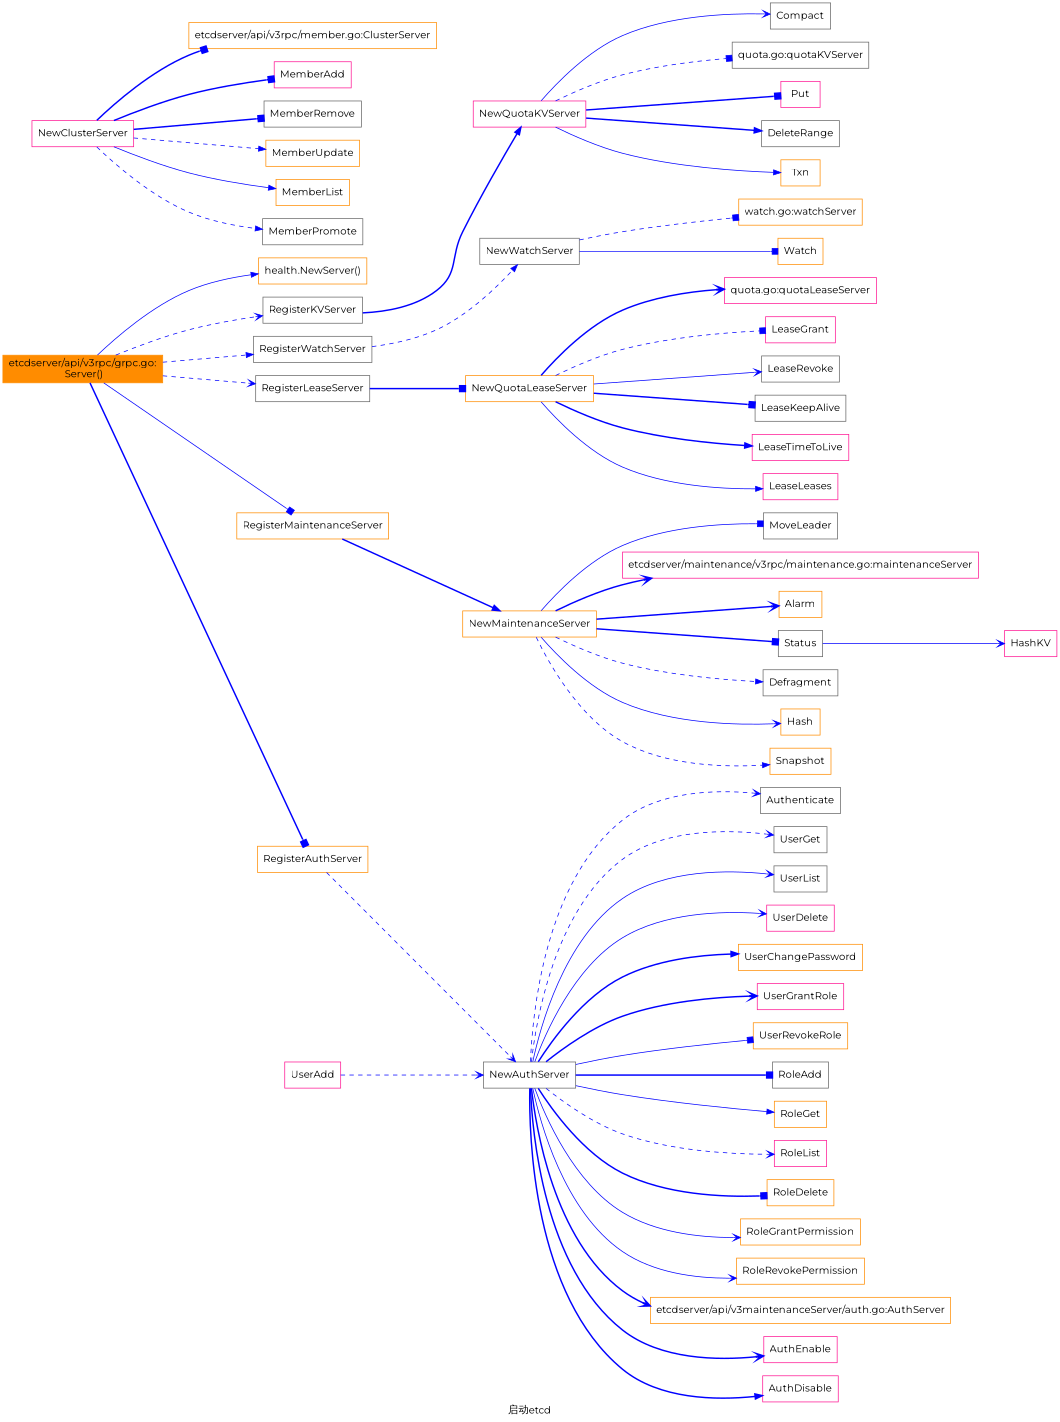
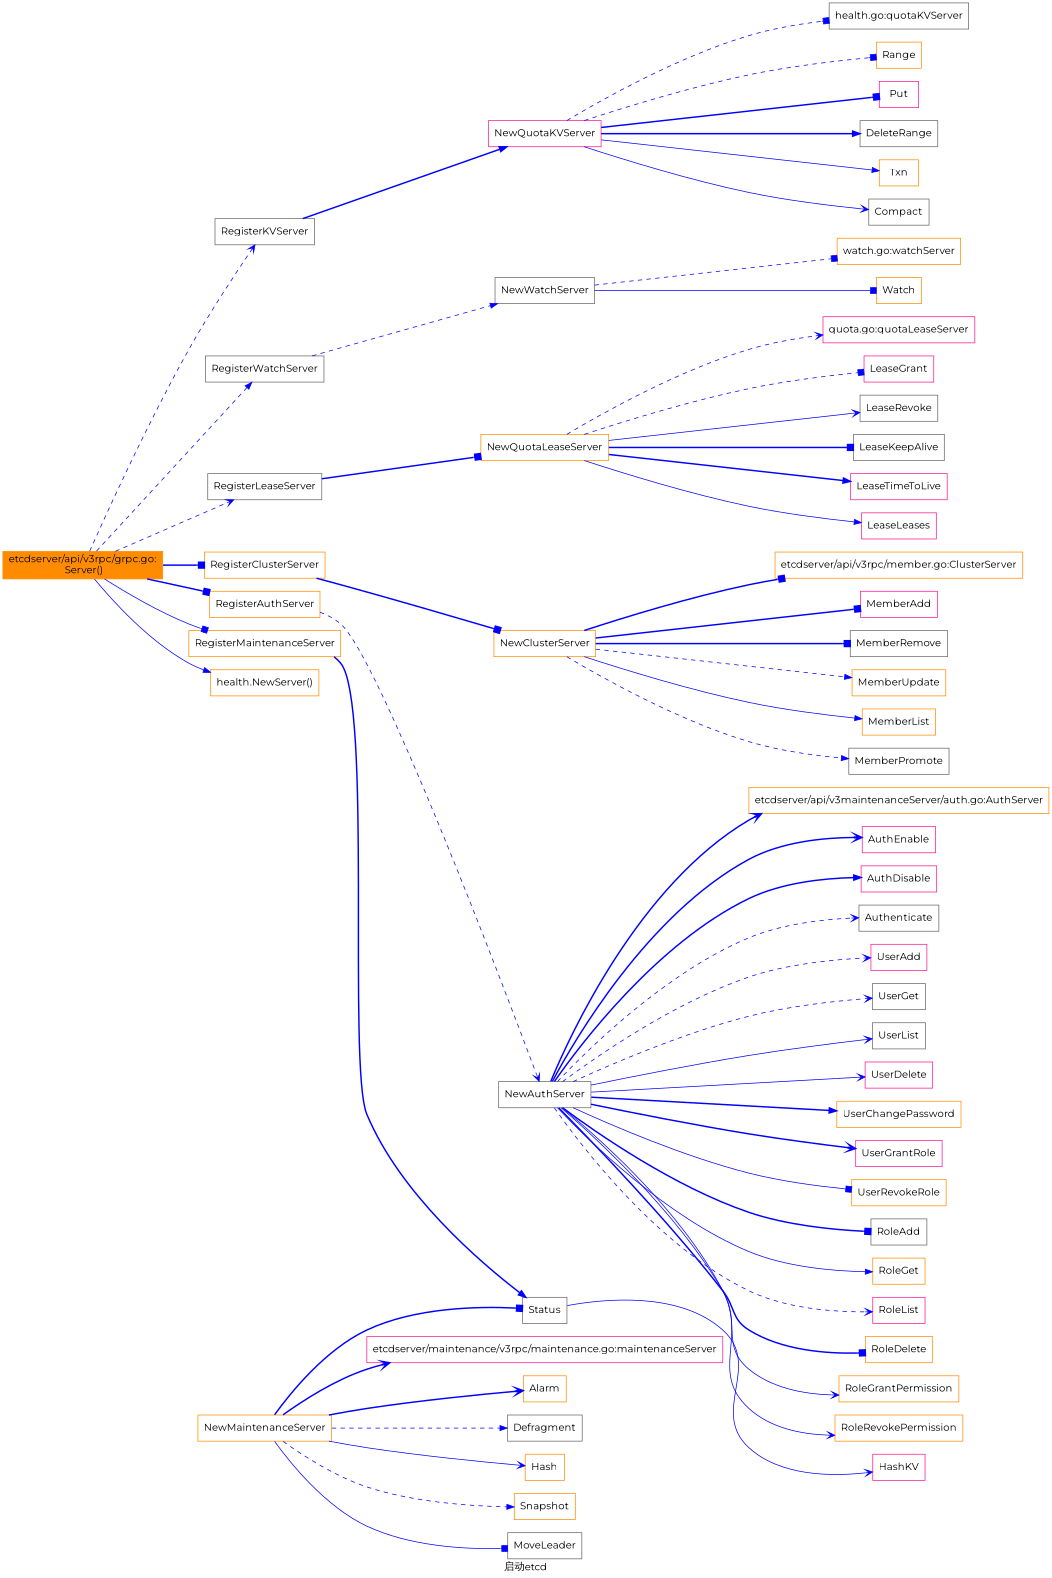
node "quota.go:quotaKVServer": label "quota.go:quotaKVServer" -> "health.go:quotaKVServer"
node "Range": added
node "NewClusterServer": color deeppink -> darkorange
edge "NewQuotaLeaseServer" -> "quota.go:quotaLeaseServer": style bold -> dashed
node "RegisterClusterServer": added
edge "RegisterMaintenanceServer" -> "NewMaintenanceServer": now "RegisterMaintenanceServer" -> "Status"
edge "UserAdd" -> "NewAuthServer": reversed
